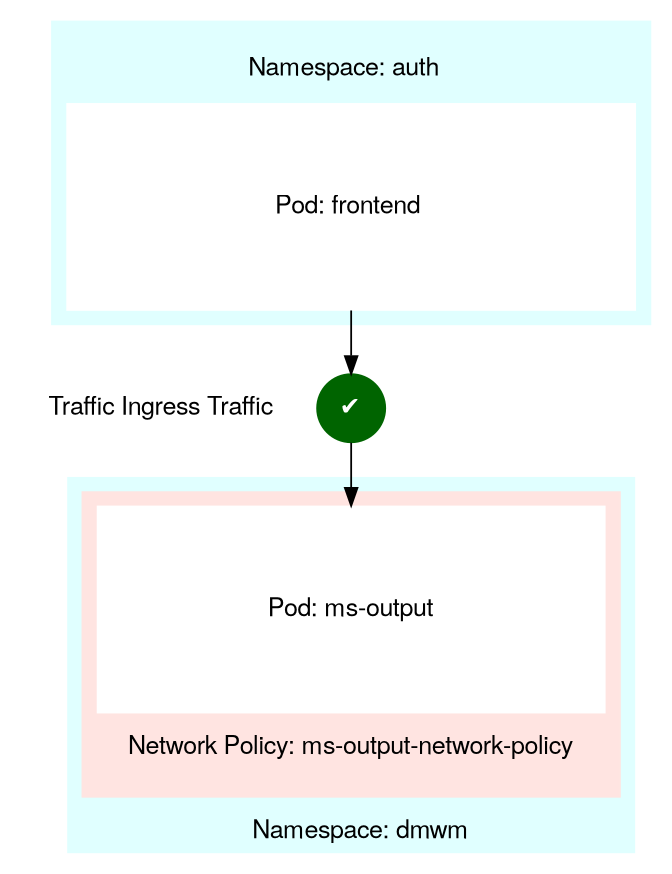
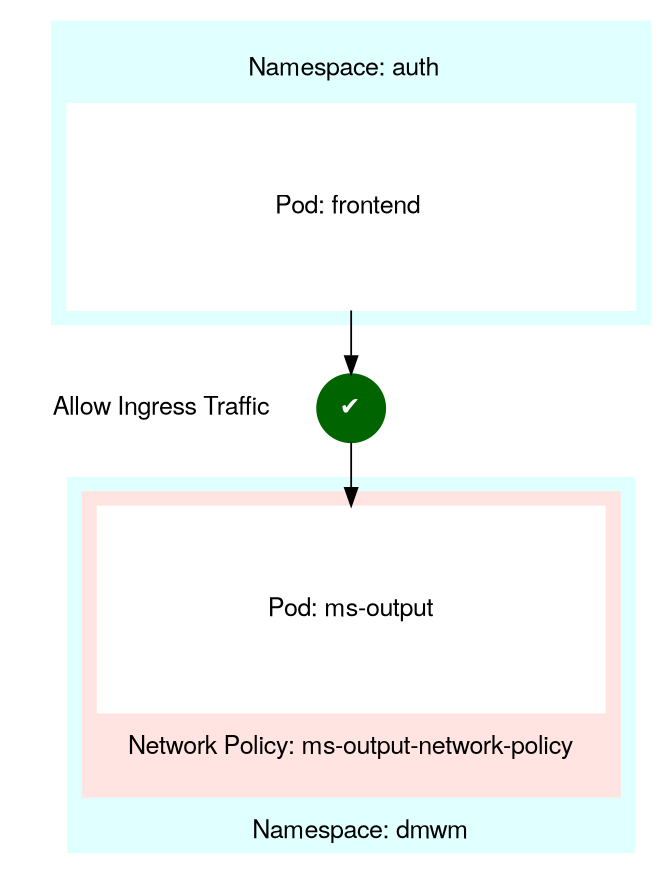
node "Traffic Ingress Traffic": label "Traffic Ingress Traffic" -> "Allow Ingress Traffic"
